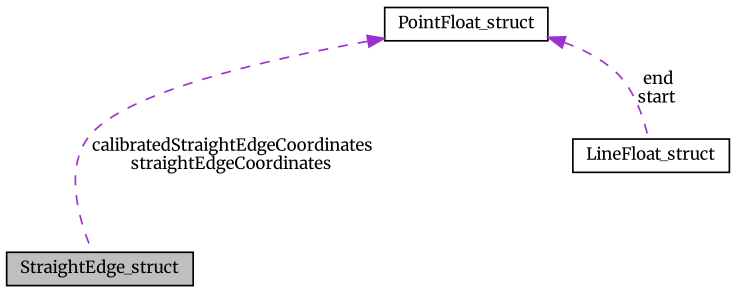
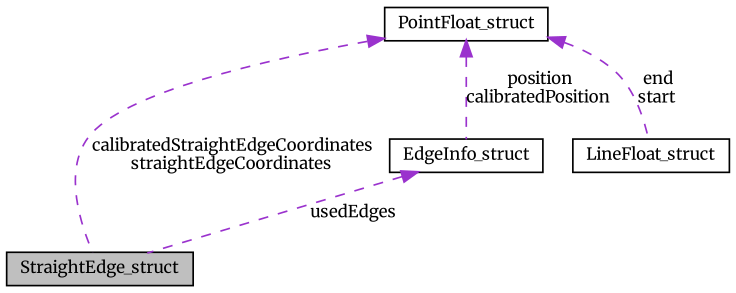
node "EdgeInfo_struct": added
